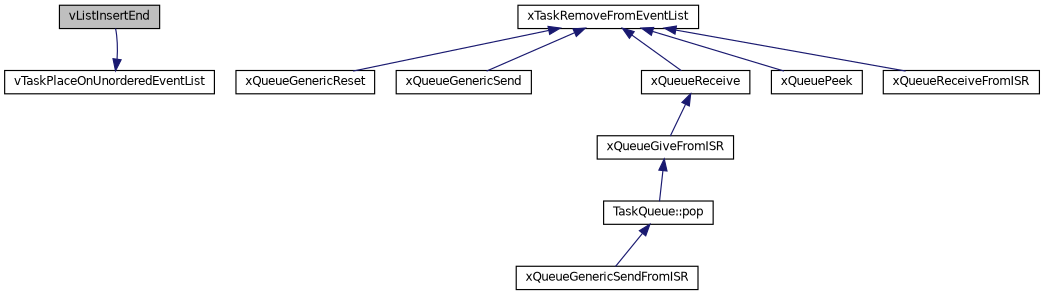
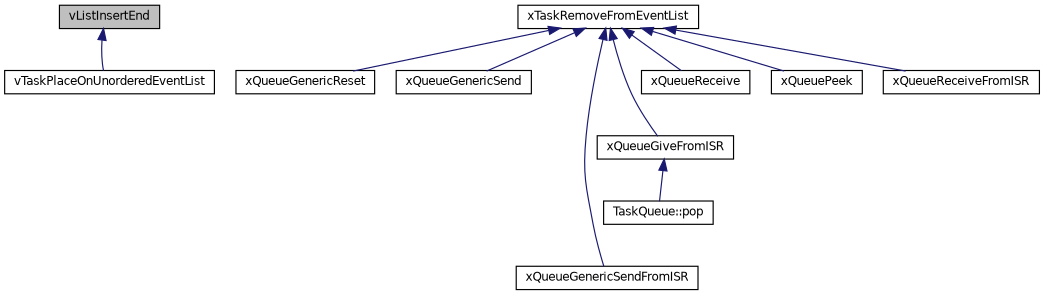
edge "vListInsertEnd" -> "vTaskPlaceOnUnorderedEventList": reversed
edge "xQueueGiveFromISR" -> "xQueueReceive": now "xQueueGiveFromISR" -> "xTaskRemoveFromEventList"
edge "xQueueGenericSendFromISR" -> "TaskQueue::pop": now "xQueueGenericSendFromISR" -> "xTaskRemoveFromEventList"
